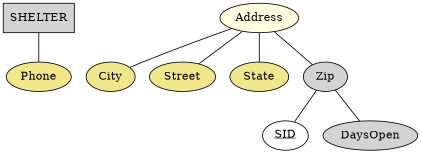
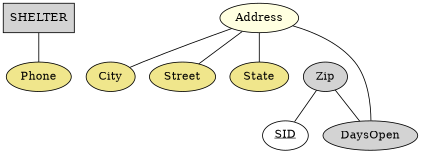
edge "Address" -- "Zip": now "Address" -- "DaysOpen"
